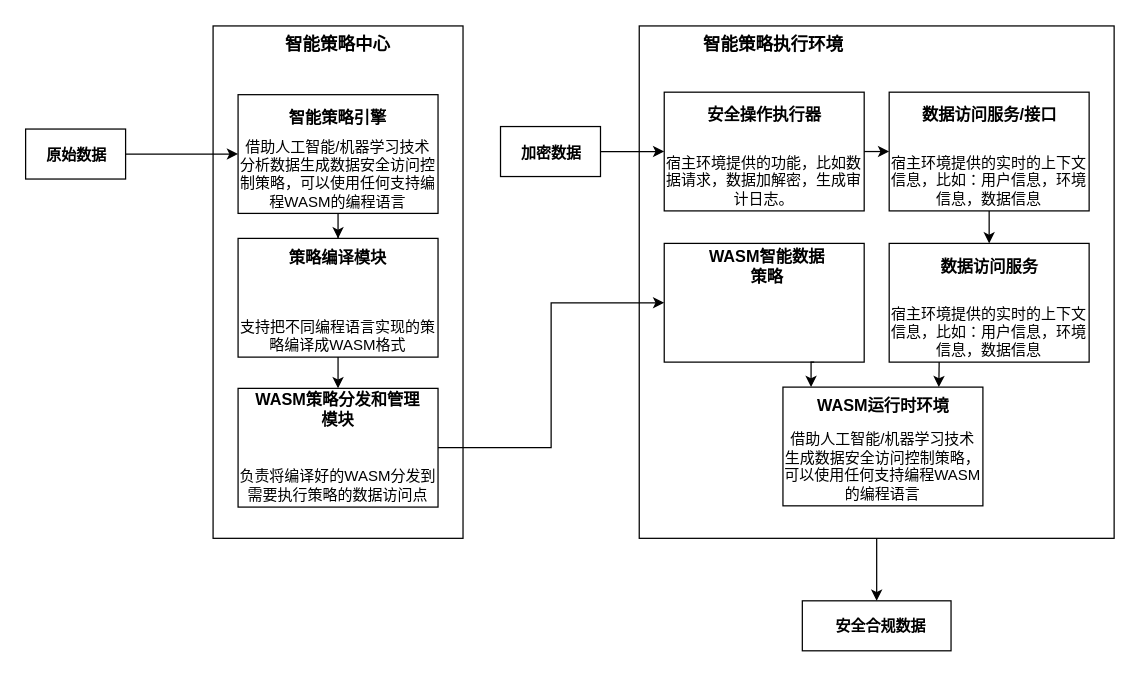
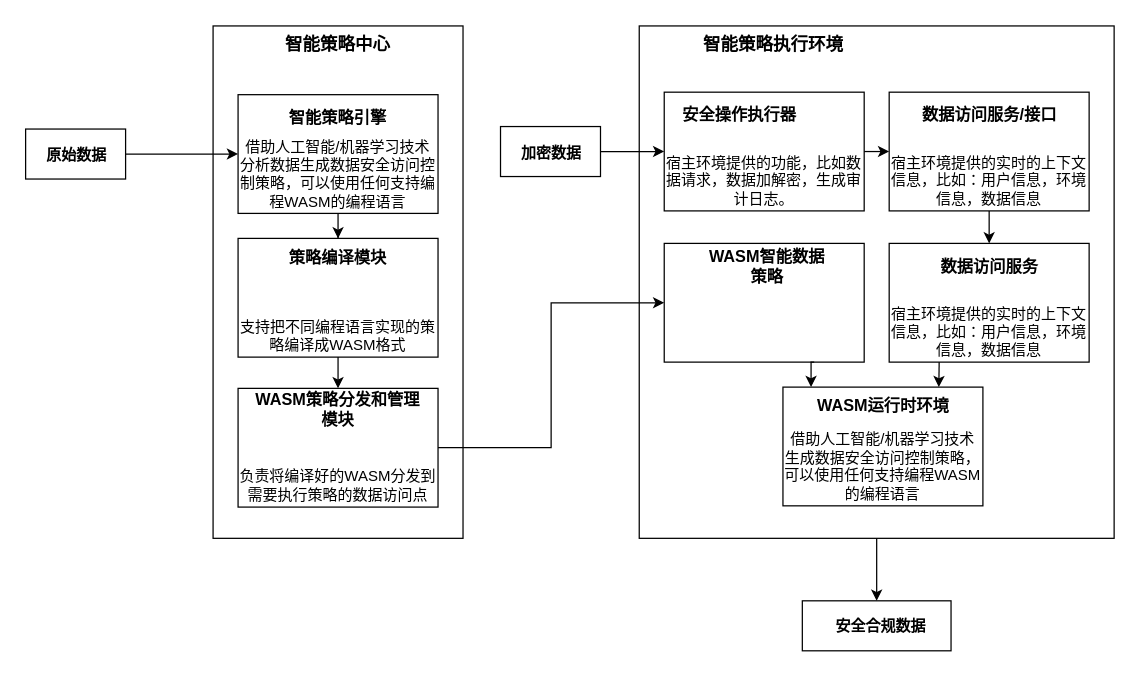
node "安全操作执行器": moved (764, 114) -> (739, 114)
